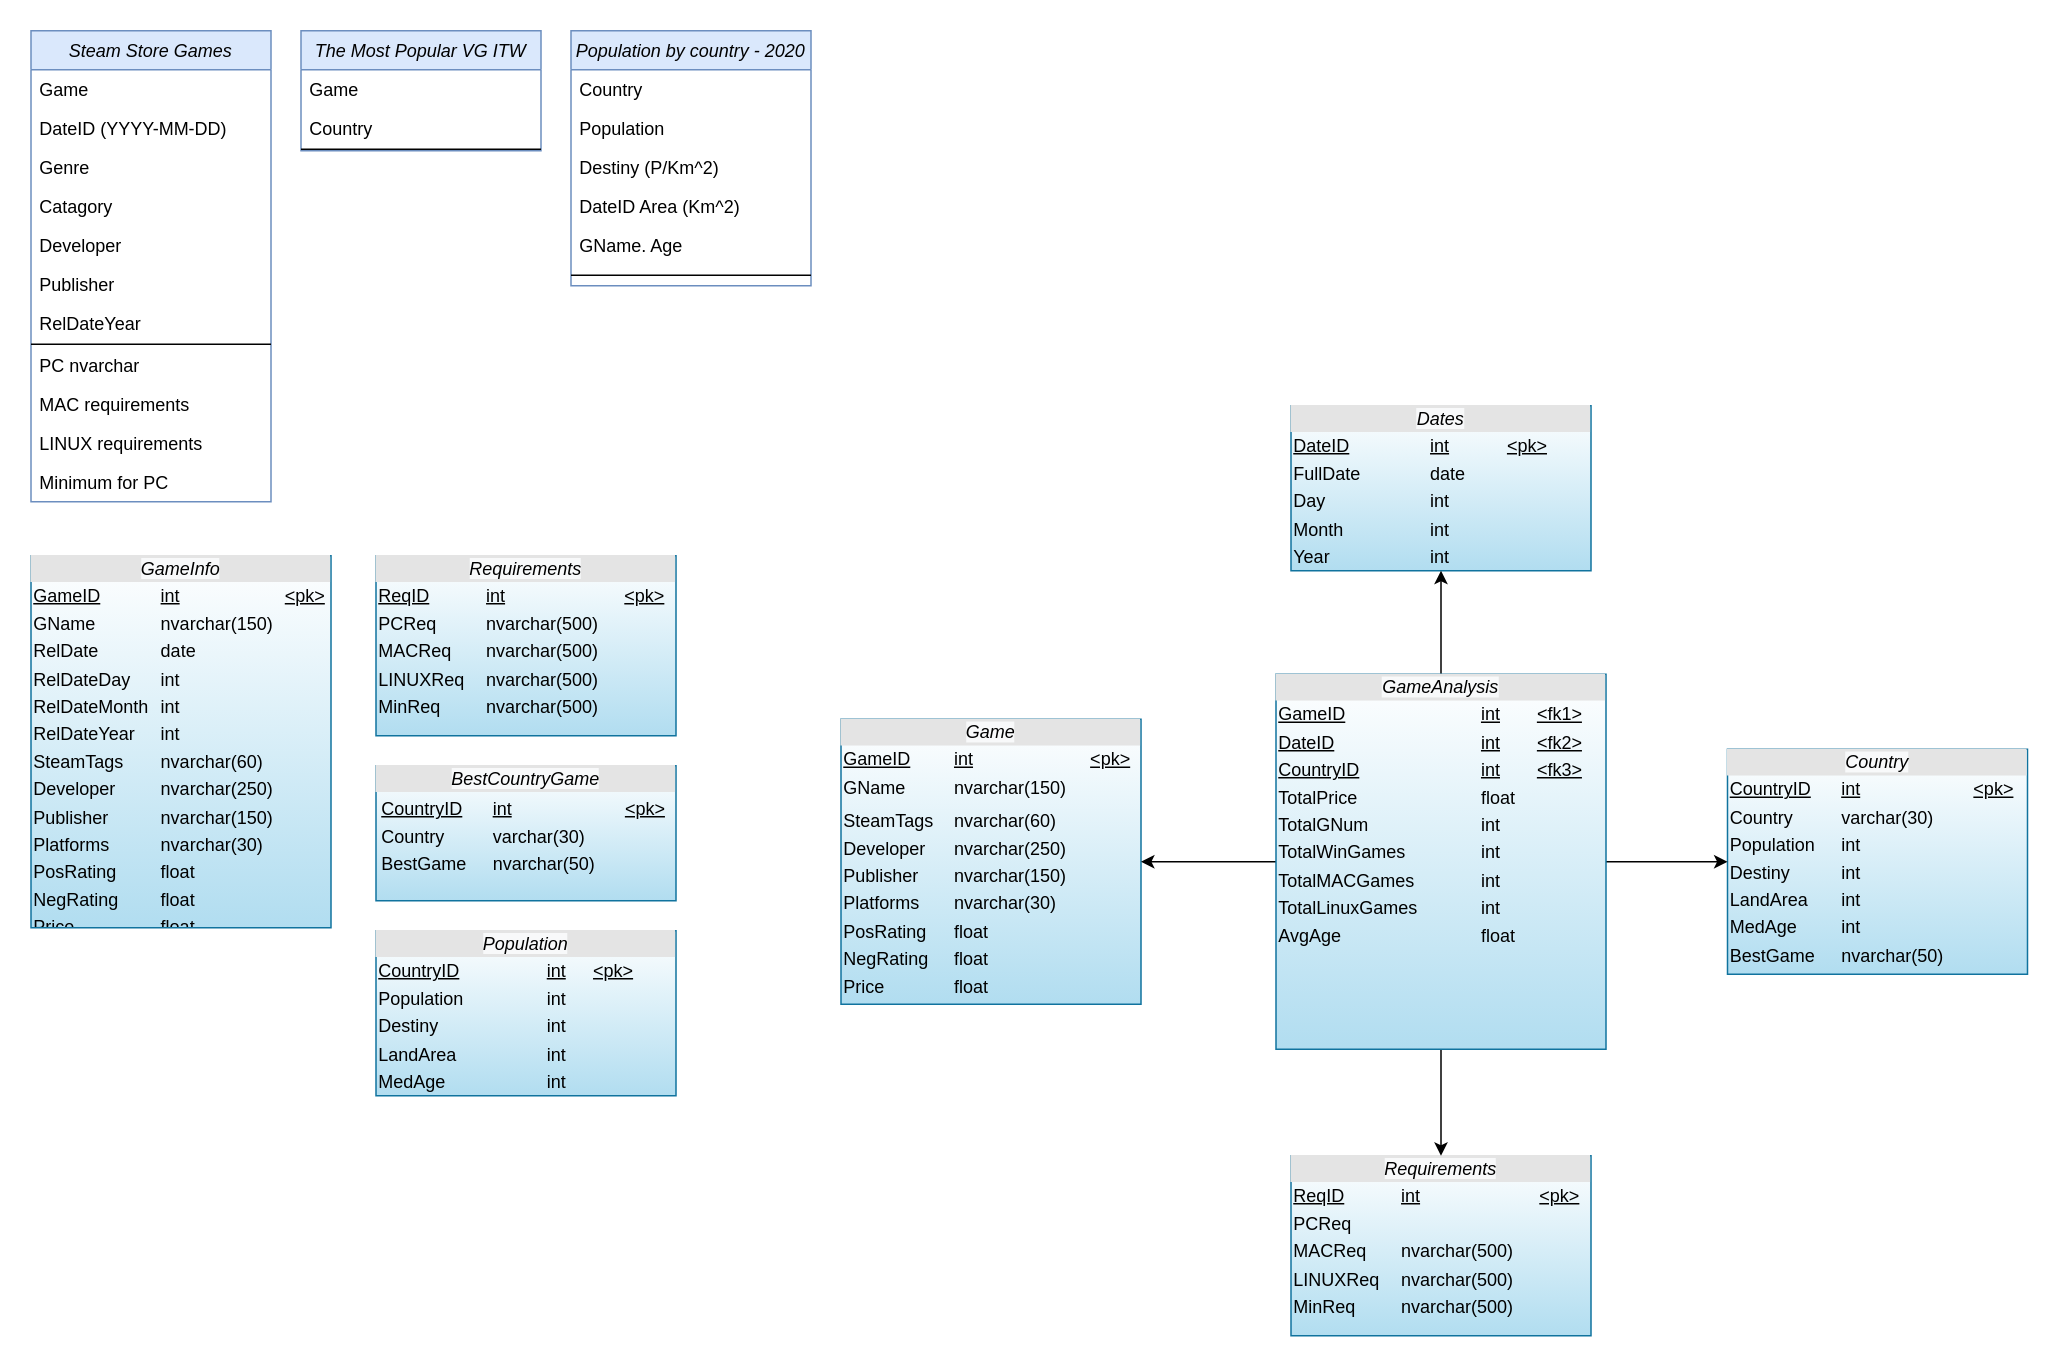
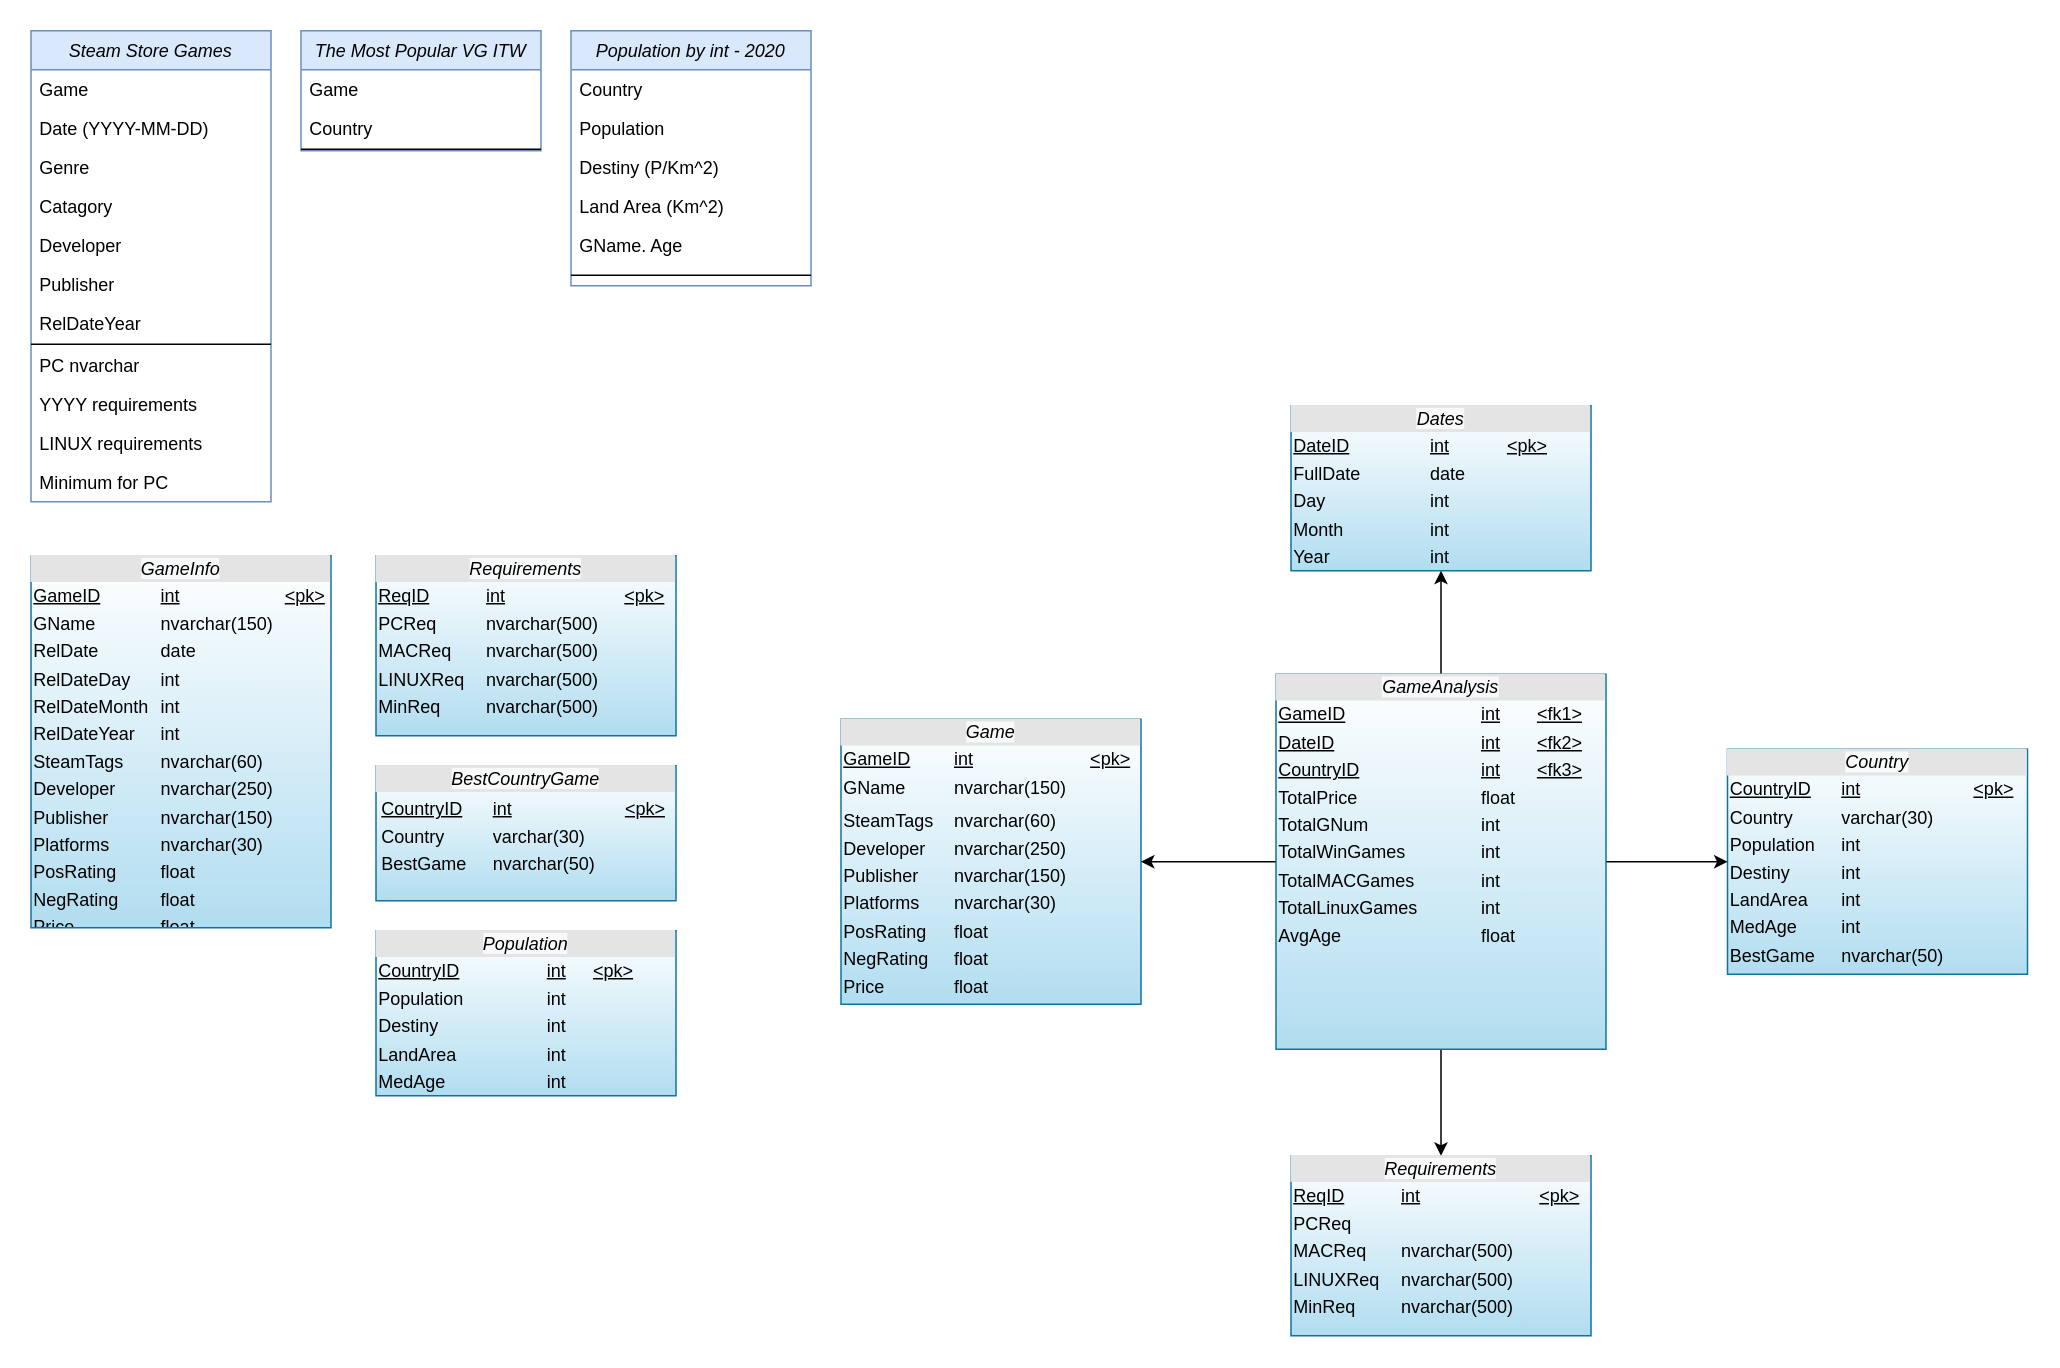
node "Population by country - 2020": label "Population by country - 2020" -> "Population by int - 2020"
node "DateID (YYYY-MM-DD)": label "DateID (YYYY-MM-DD)" -> "Date (YYYY-MM-DD)"
node "DateID Area (Km^2)": label "DateID Area (Km^2)" -> "Land Area (Km^2)"
node "MAC requirements": label "MAC requirements" -> "YYYY requirements"
